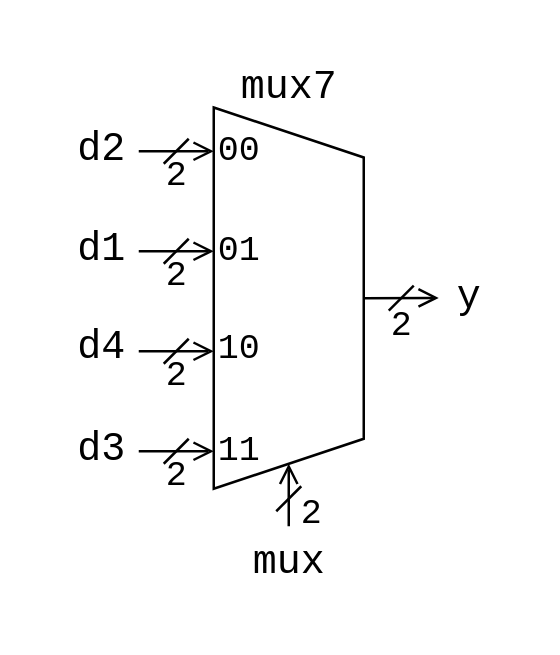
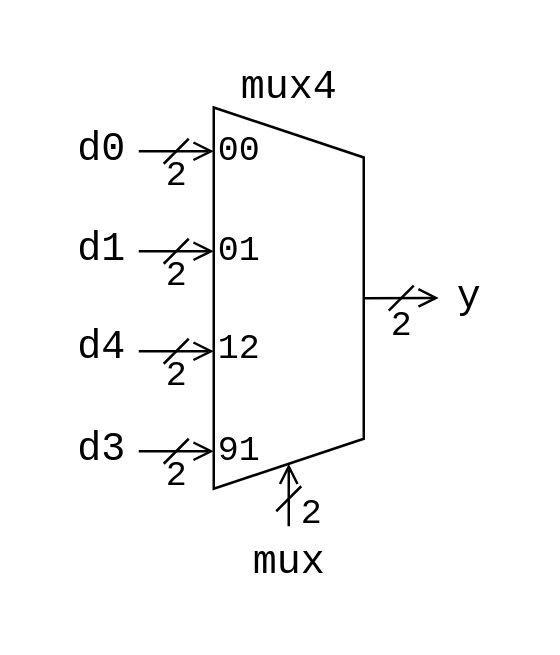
node "mux7": label "mux7" -> "mux4"
node "d2": label "d2" -> "d0"
node "10": label "10" -> "12"
node "11": label "11" -> "91"
